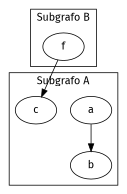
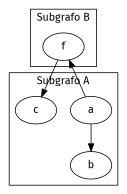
edge "a" -> "f": added
